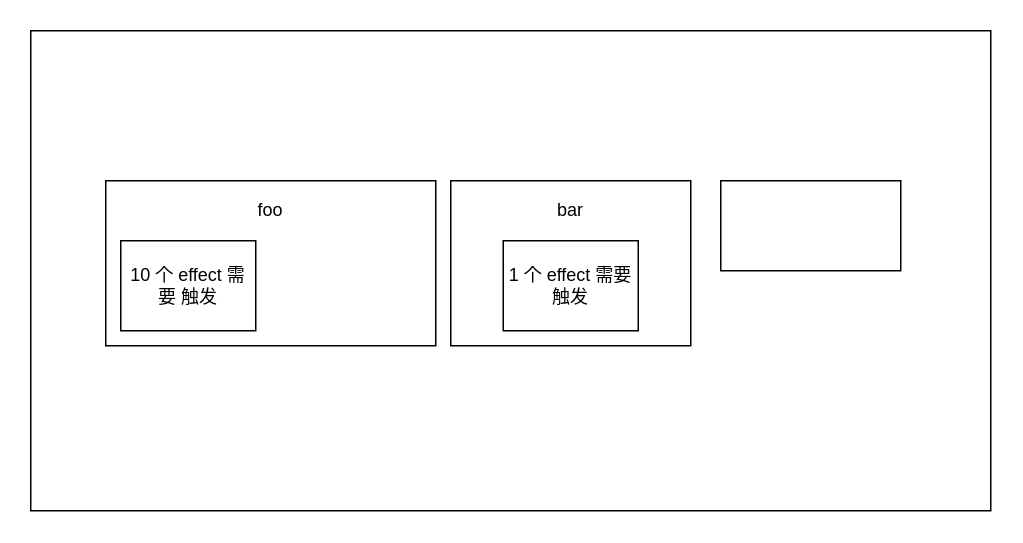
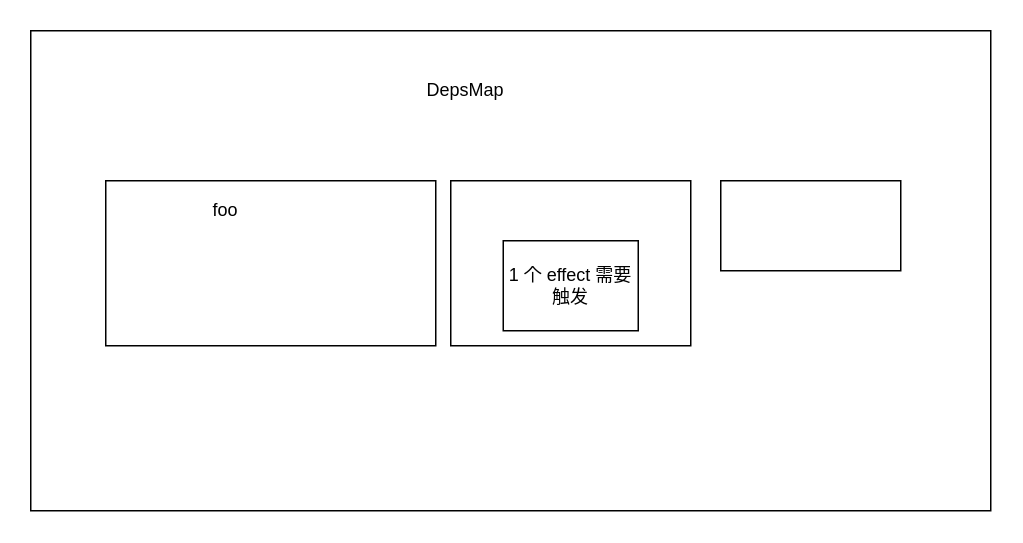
node "DepsMap": added
node "foo": moved (271, 211) -> (226, 211)
node "bar": removed
node "10 个 effect 需要 触发": removed
